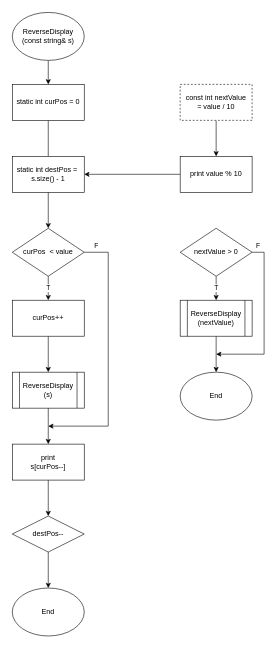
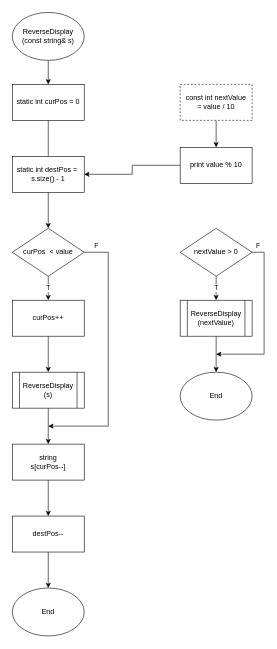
node "print value % 10": moved (216, 174) -> (216, 165)
node "print s[curPos--]": label "print s[curPos--]" -> "string s[curPos--]"
node "destPos--": shape diamond -> rectangle
